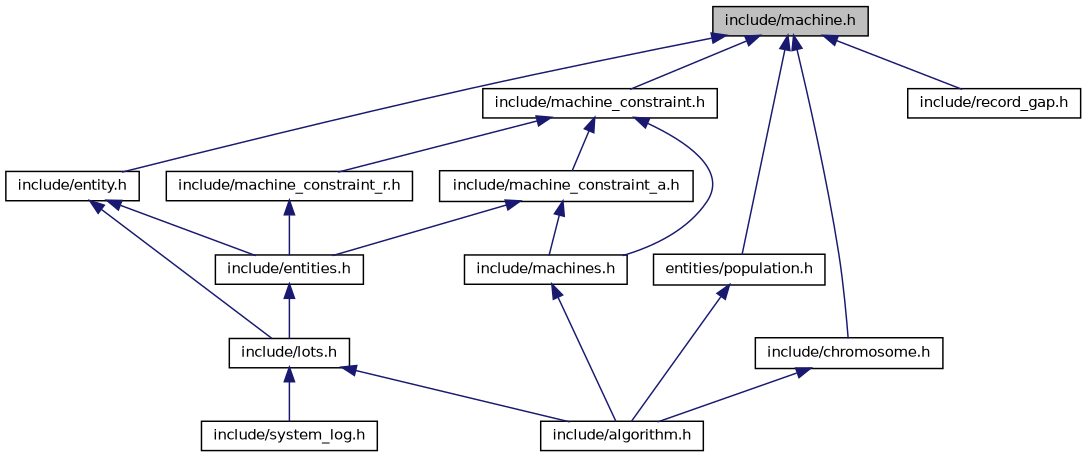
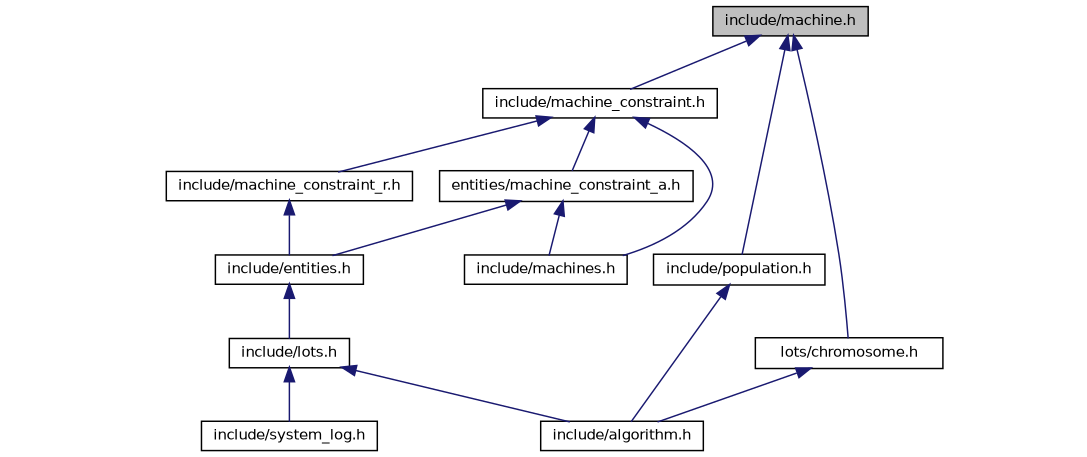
node "include/record_gap.h": removed
node "include/entity.h": removed
node "include/machine_constraint_a.h": label "include/machine_constraint_a.h" -> "entities/machine_constraint_a.h"
node "entities/population.h": label "entities/population.h" -> "include/population.h"
node "include/chromosome.h": label "include/chromosome.h" -> "lots/chromosome.h"
edge "include/algorithm.h" -> "include/machines.h": removed
